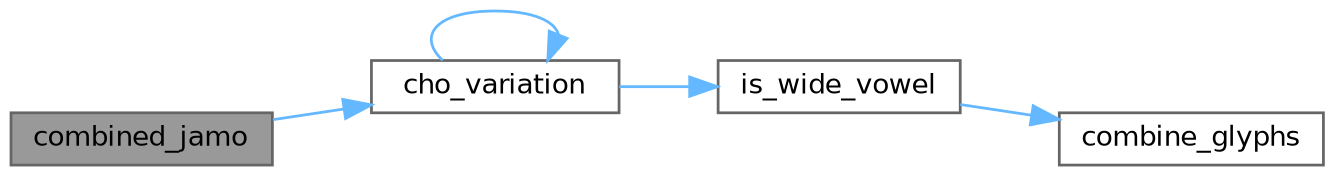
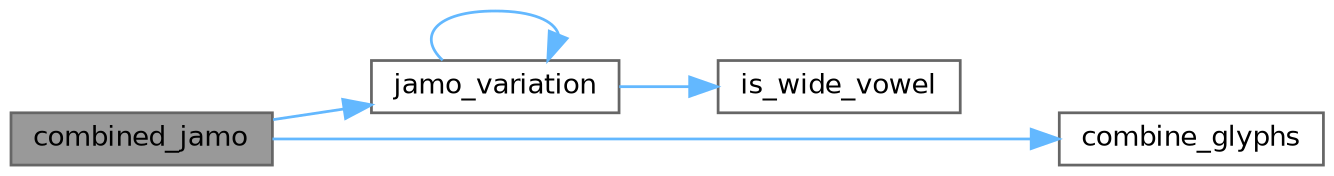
node "cho_variation": label "cho_variation" -> "jamo_variation"
edge "is_wide_vowel" -> "combine_glyphs": now "combined_jamo" -> "combine_glyphs"
